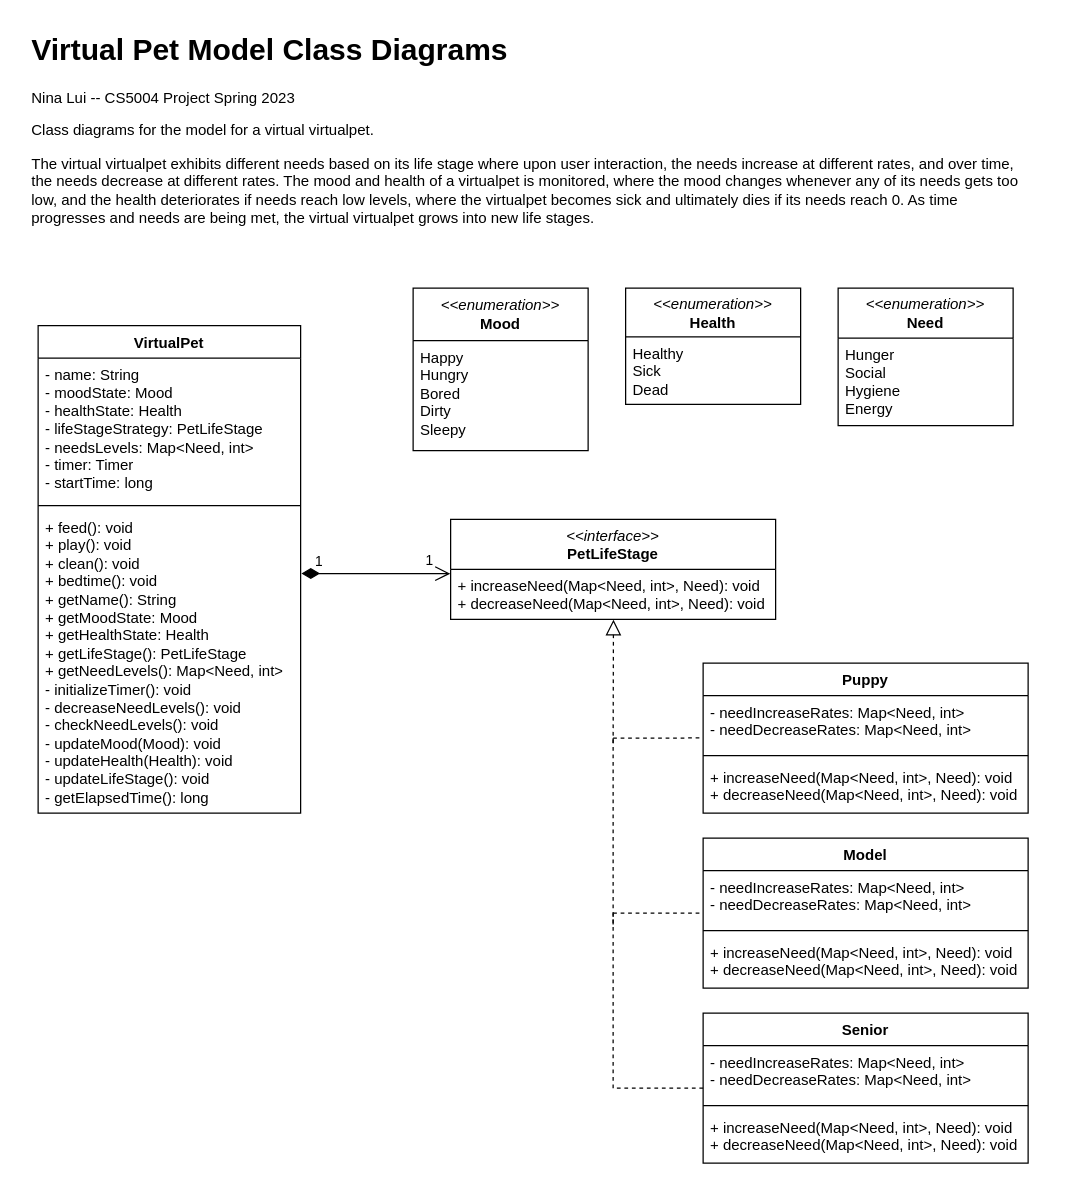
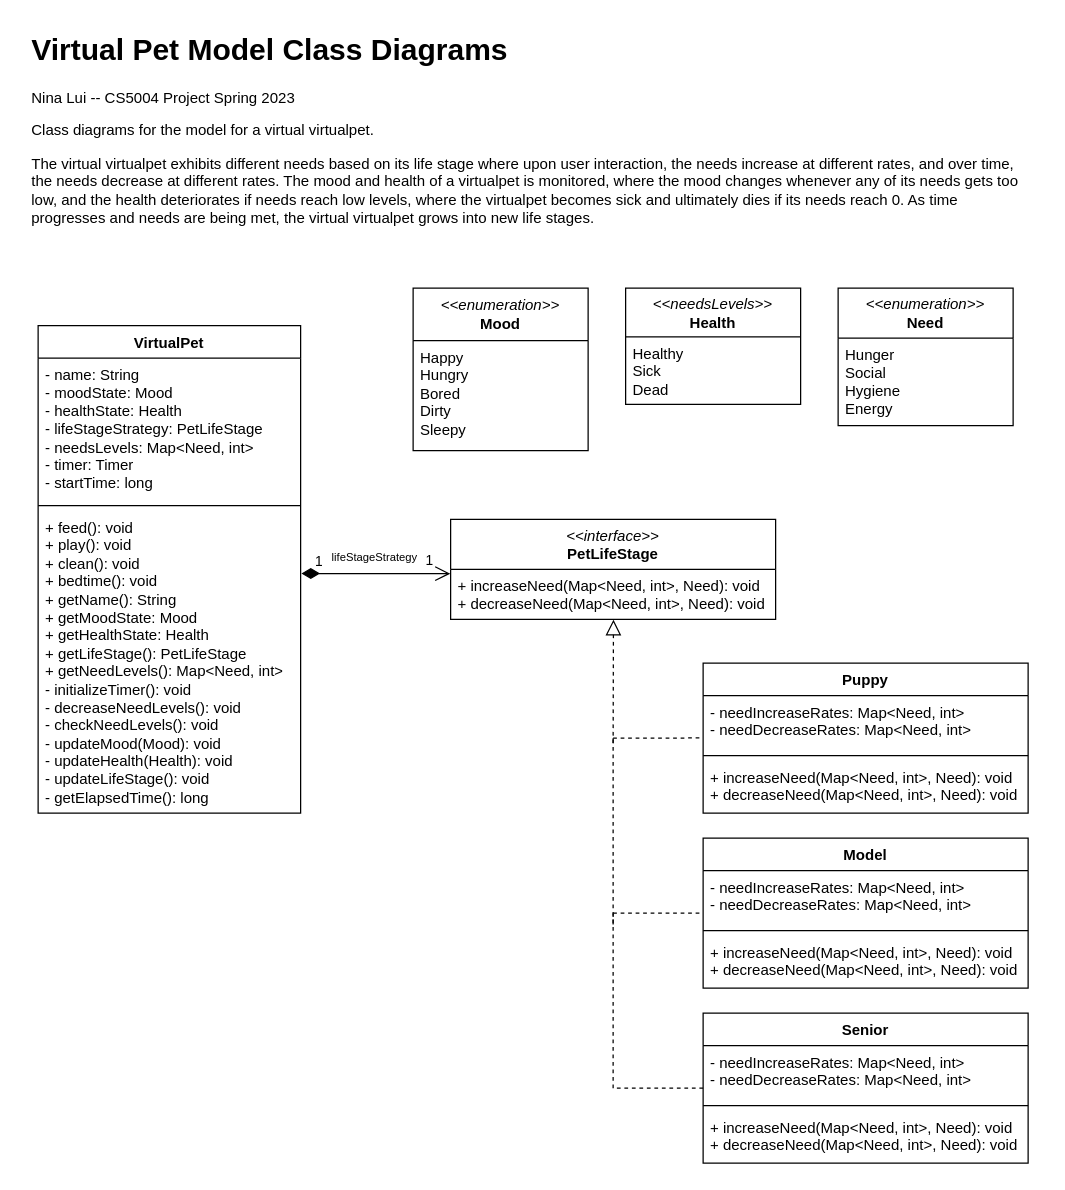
node "<<enumeration>> Health": label "<<enumeration>> Health" -> "<<needsLevels>> Health"
node "lifeStageStrategy": added
